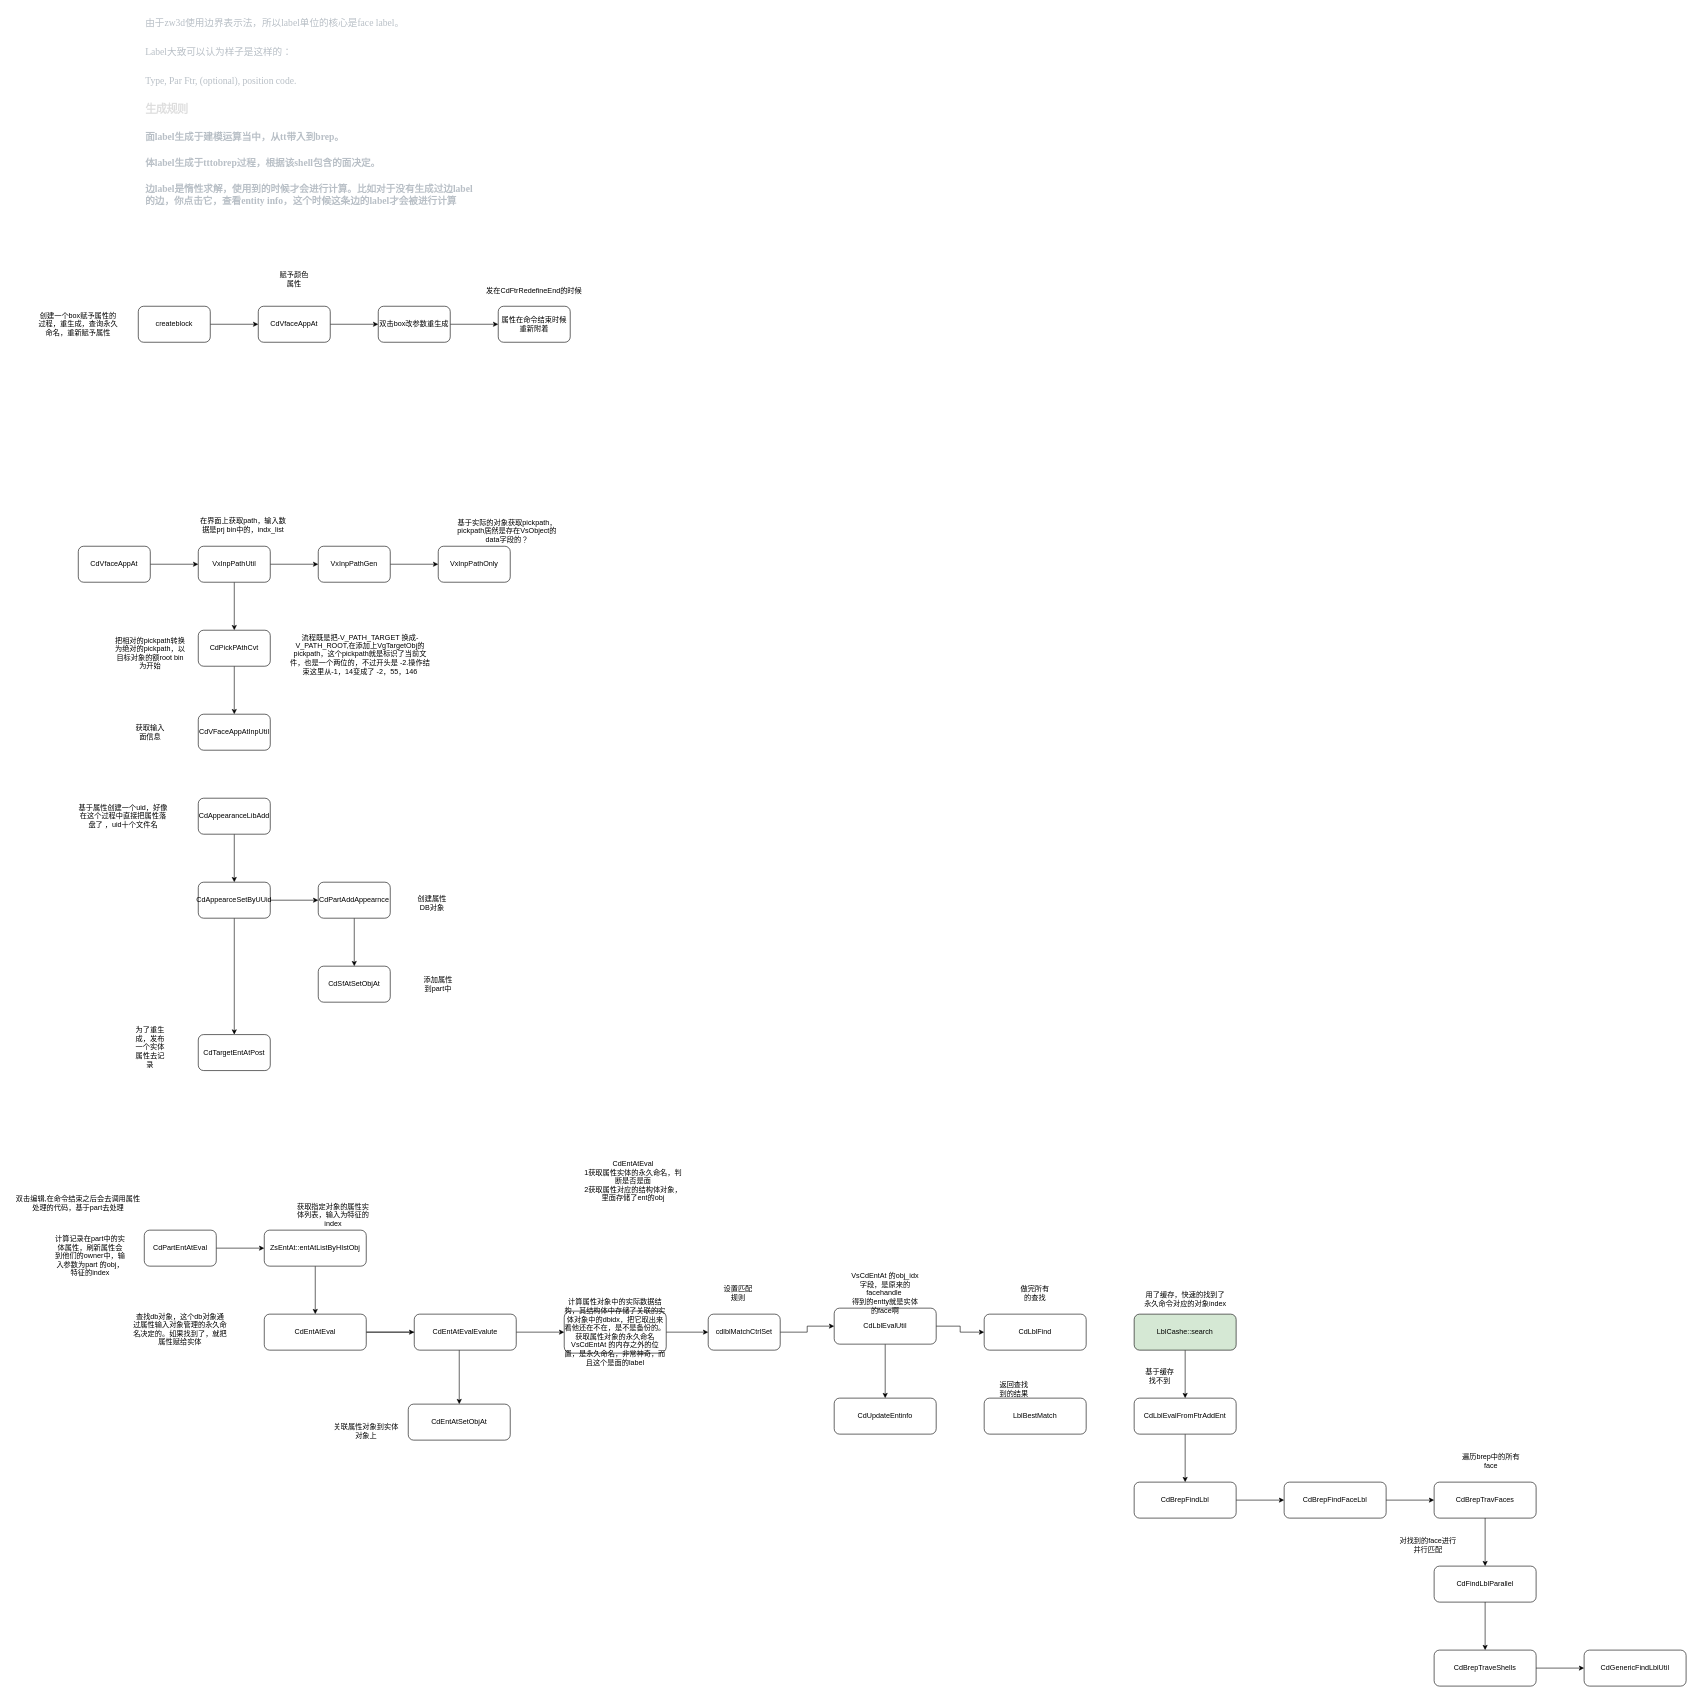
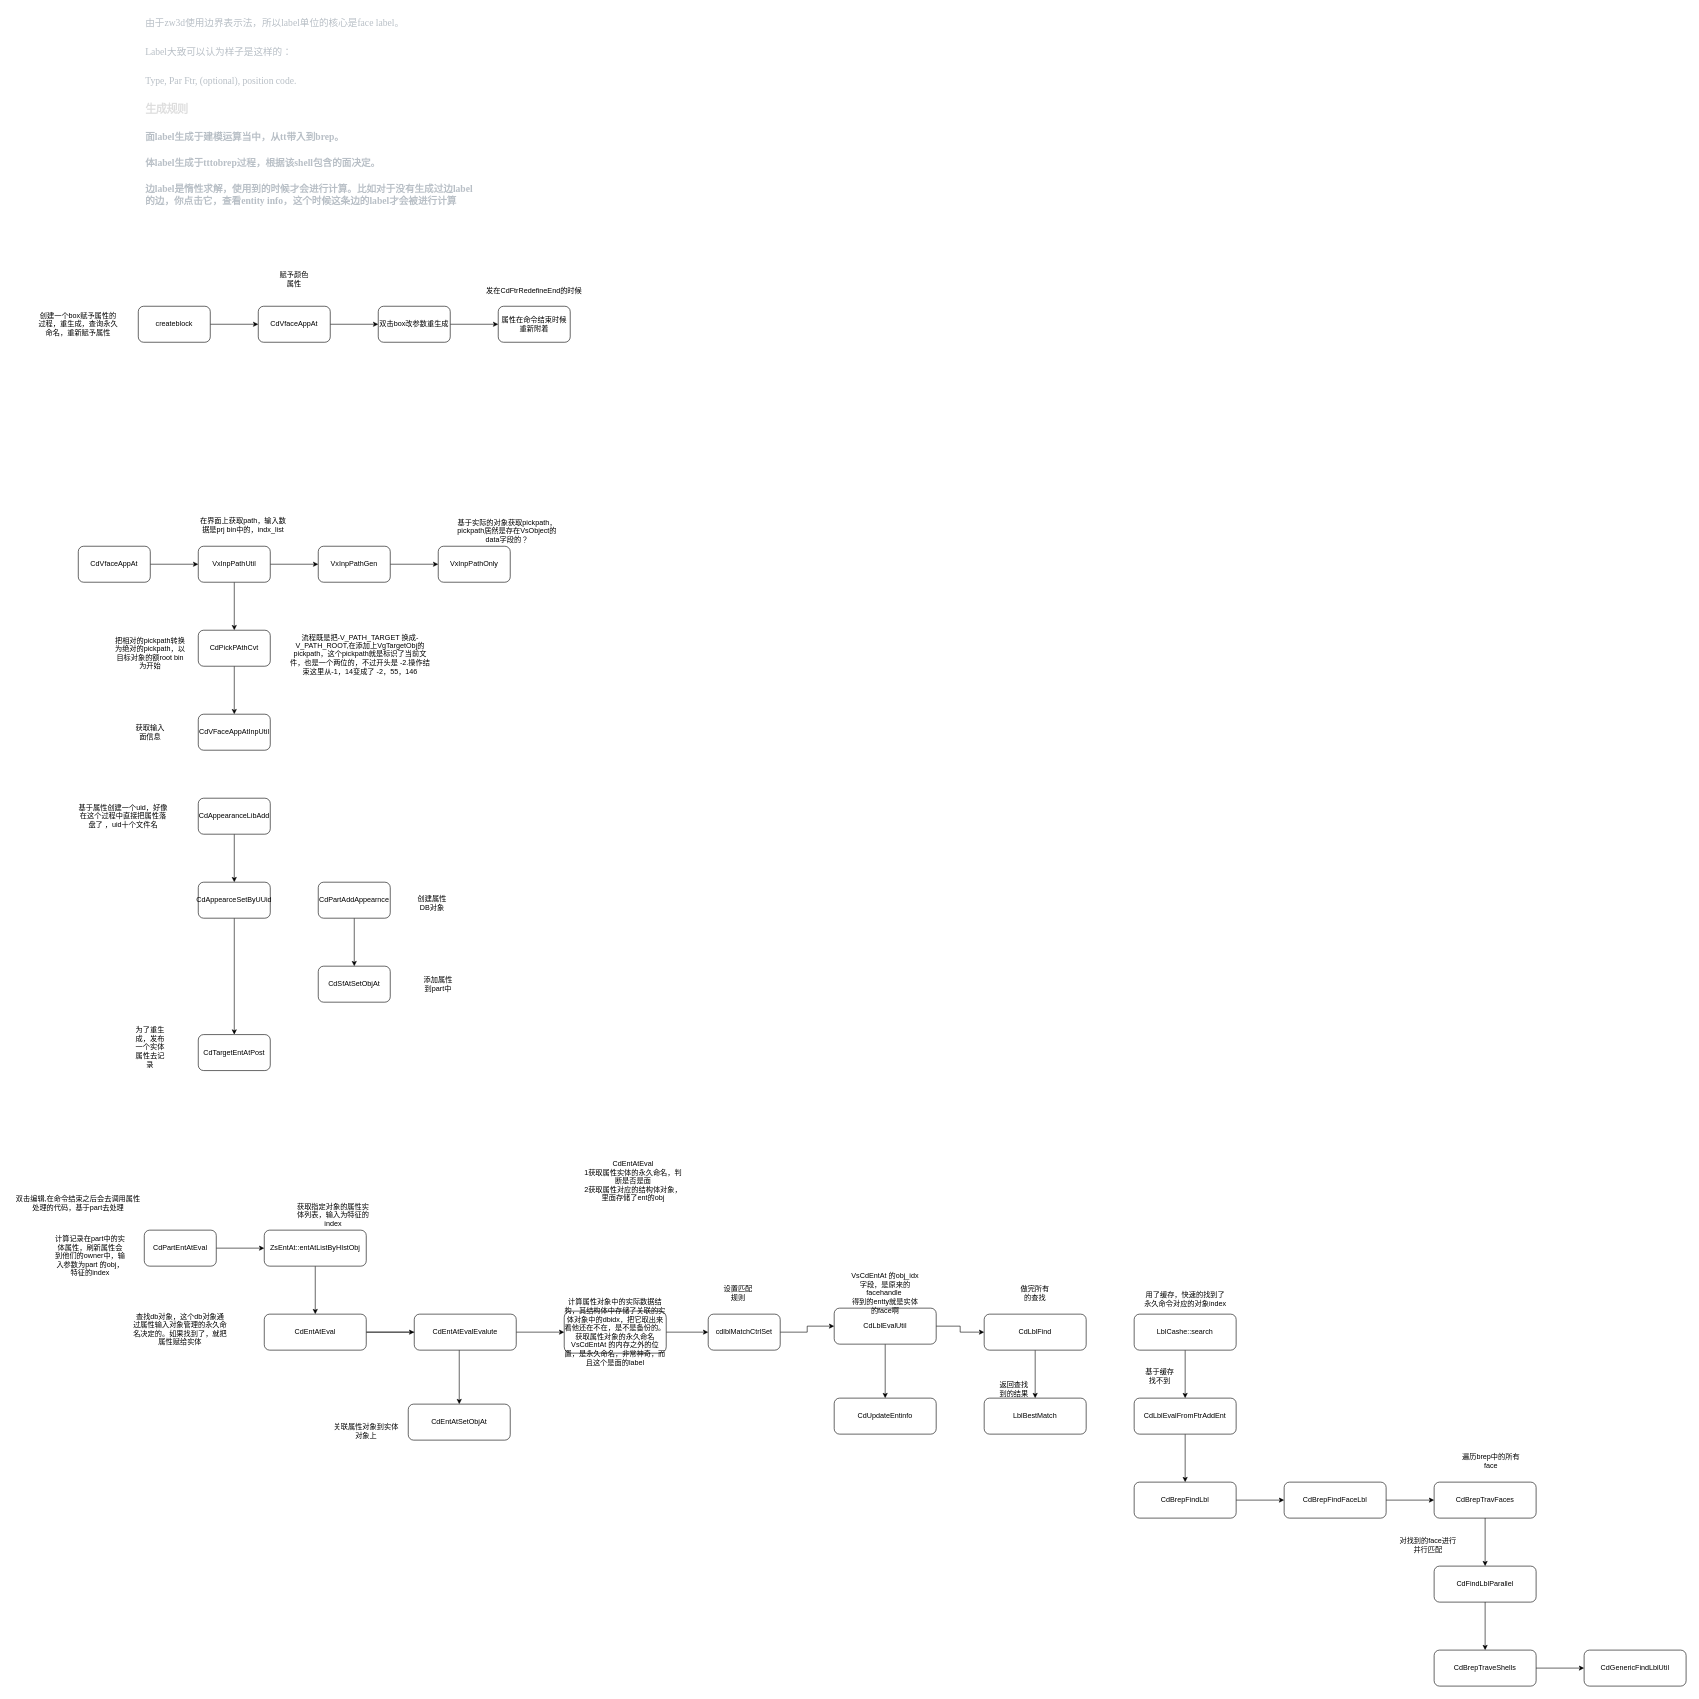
edge "CdAppearceSetByUUid" -> "CdPartAddAppearnce": removed
node "LblCashe::search": fillcolor #d5e8d4 -> #ffffff
edge "CdLblFind" -> "LblBestMatch": added
